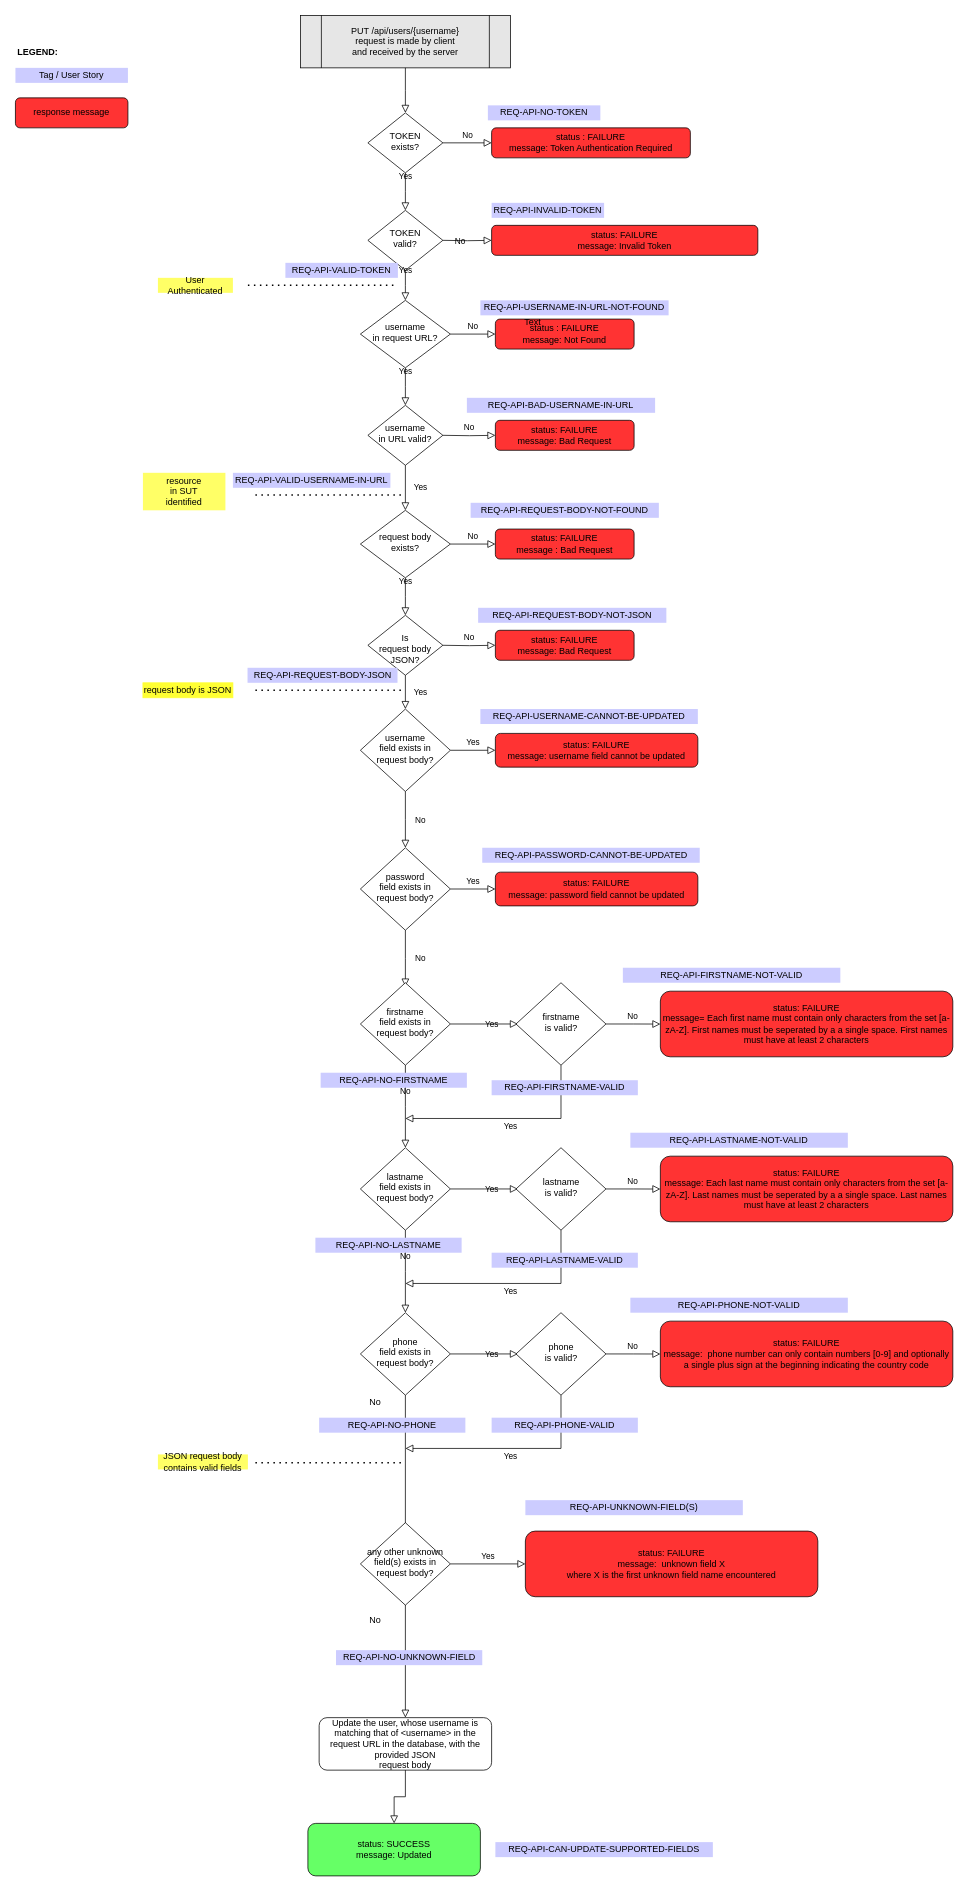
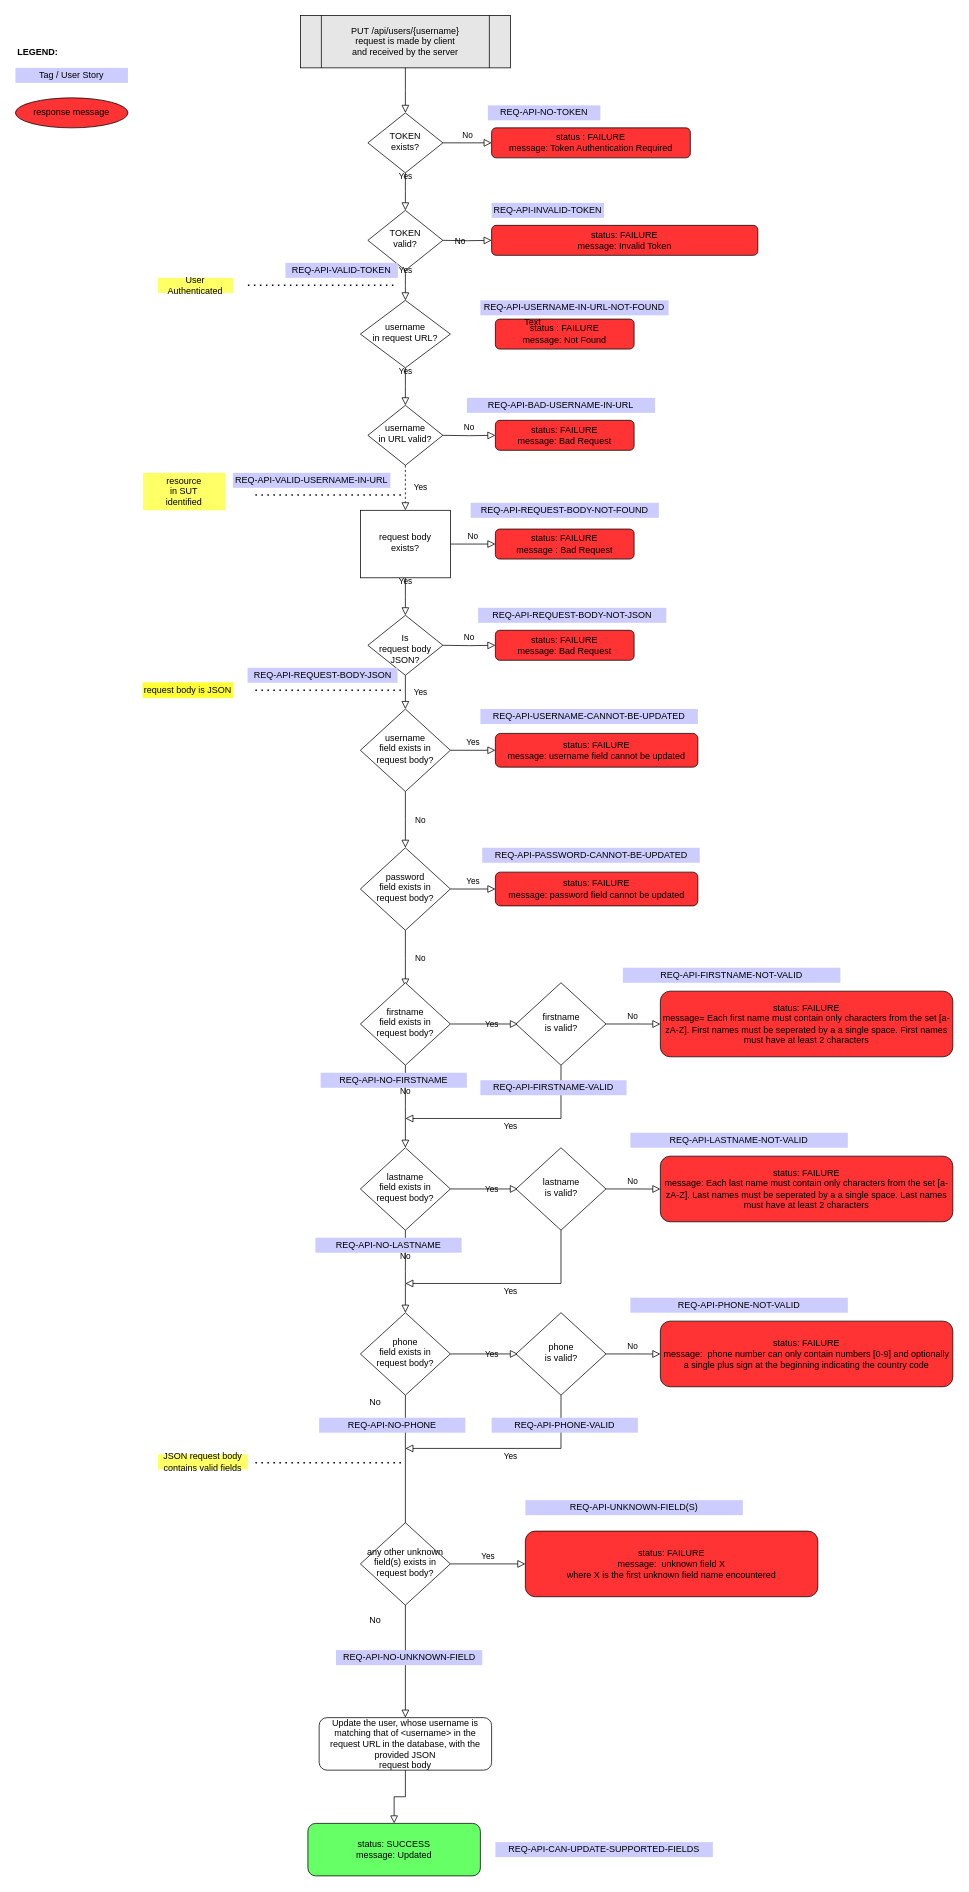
node "response message": shape rounded rectangle -> ellipse
edge "username in request URL?" -> "status : FAILURE message: Not Found": removed, label "No"
edge "username in URL valid?" -> "request body exists?": style solid -> dashed
node "request body exists?": shape diamond -> rectangle
node "REQ-API-FIRSTNAME-VALID": moved (565, 1088) -> (554, 1088)
node "REQ-API-LASTNAME-VALID": removed
